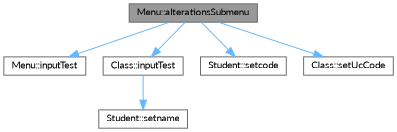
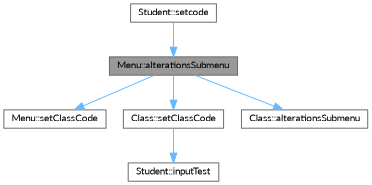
edge "Menu::alterationsSubmenu" -> "Student::setcode": reversed
node "Menu::inputTest": label "Menu::inputTest" -> "Menu::setClassCode"
node "Class::inputTest": label "Class::inputTest" -> "Class::setClassCode"
node "Class::setUcCode": label "Class::setUcCode" -> "Class::alterationsSubmenu"
node "Student::setname": label "Student::setname" -> "Student::inputTest"
